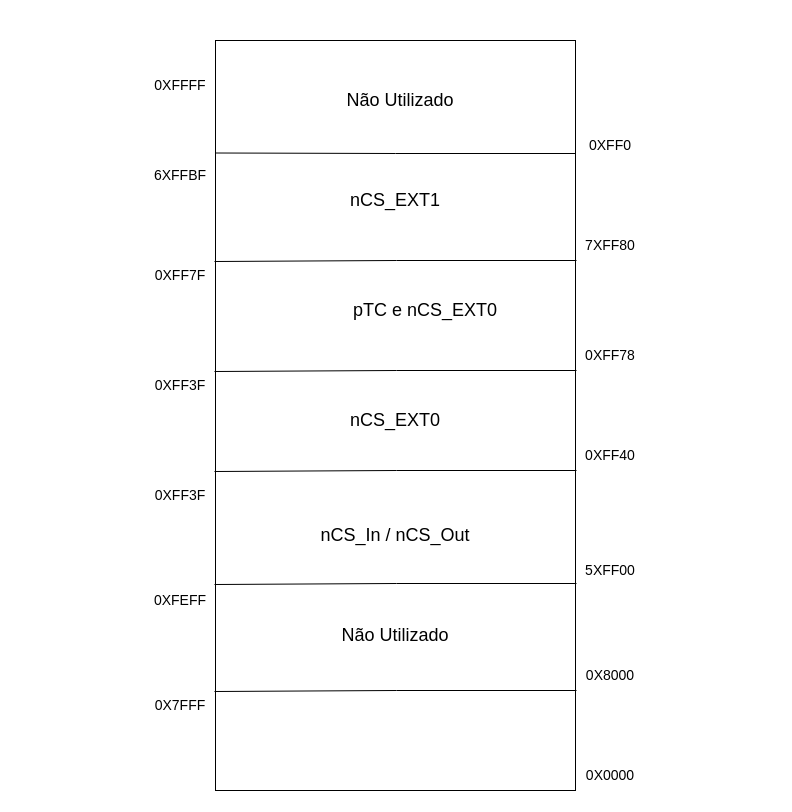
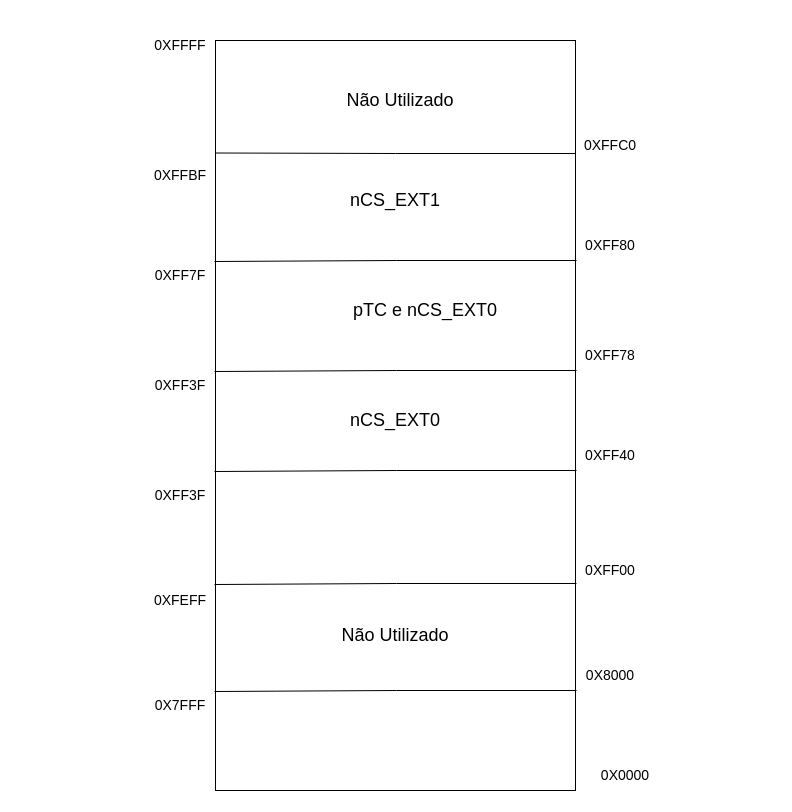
node "0XFFFF": moved (181, 86) -> (181, 46)
node "0XFF0": label "0XFF0" -> "0XFFC0"
node "6XFFBF": label "6XFFBF" -> "0XFFBF"
node "7XFF80": label "7XFF80" -> "0XFF80"
node "nCS_In / nCS_Out": removed
node "5XFF00": label "5XFF00" -> "0XFF00"
node "0X0000": moved (611, 776) -> (626, 776)
